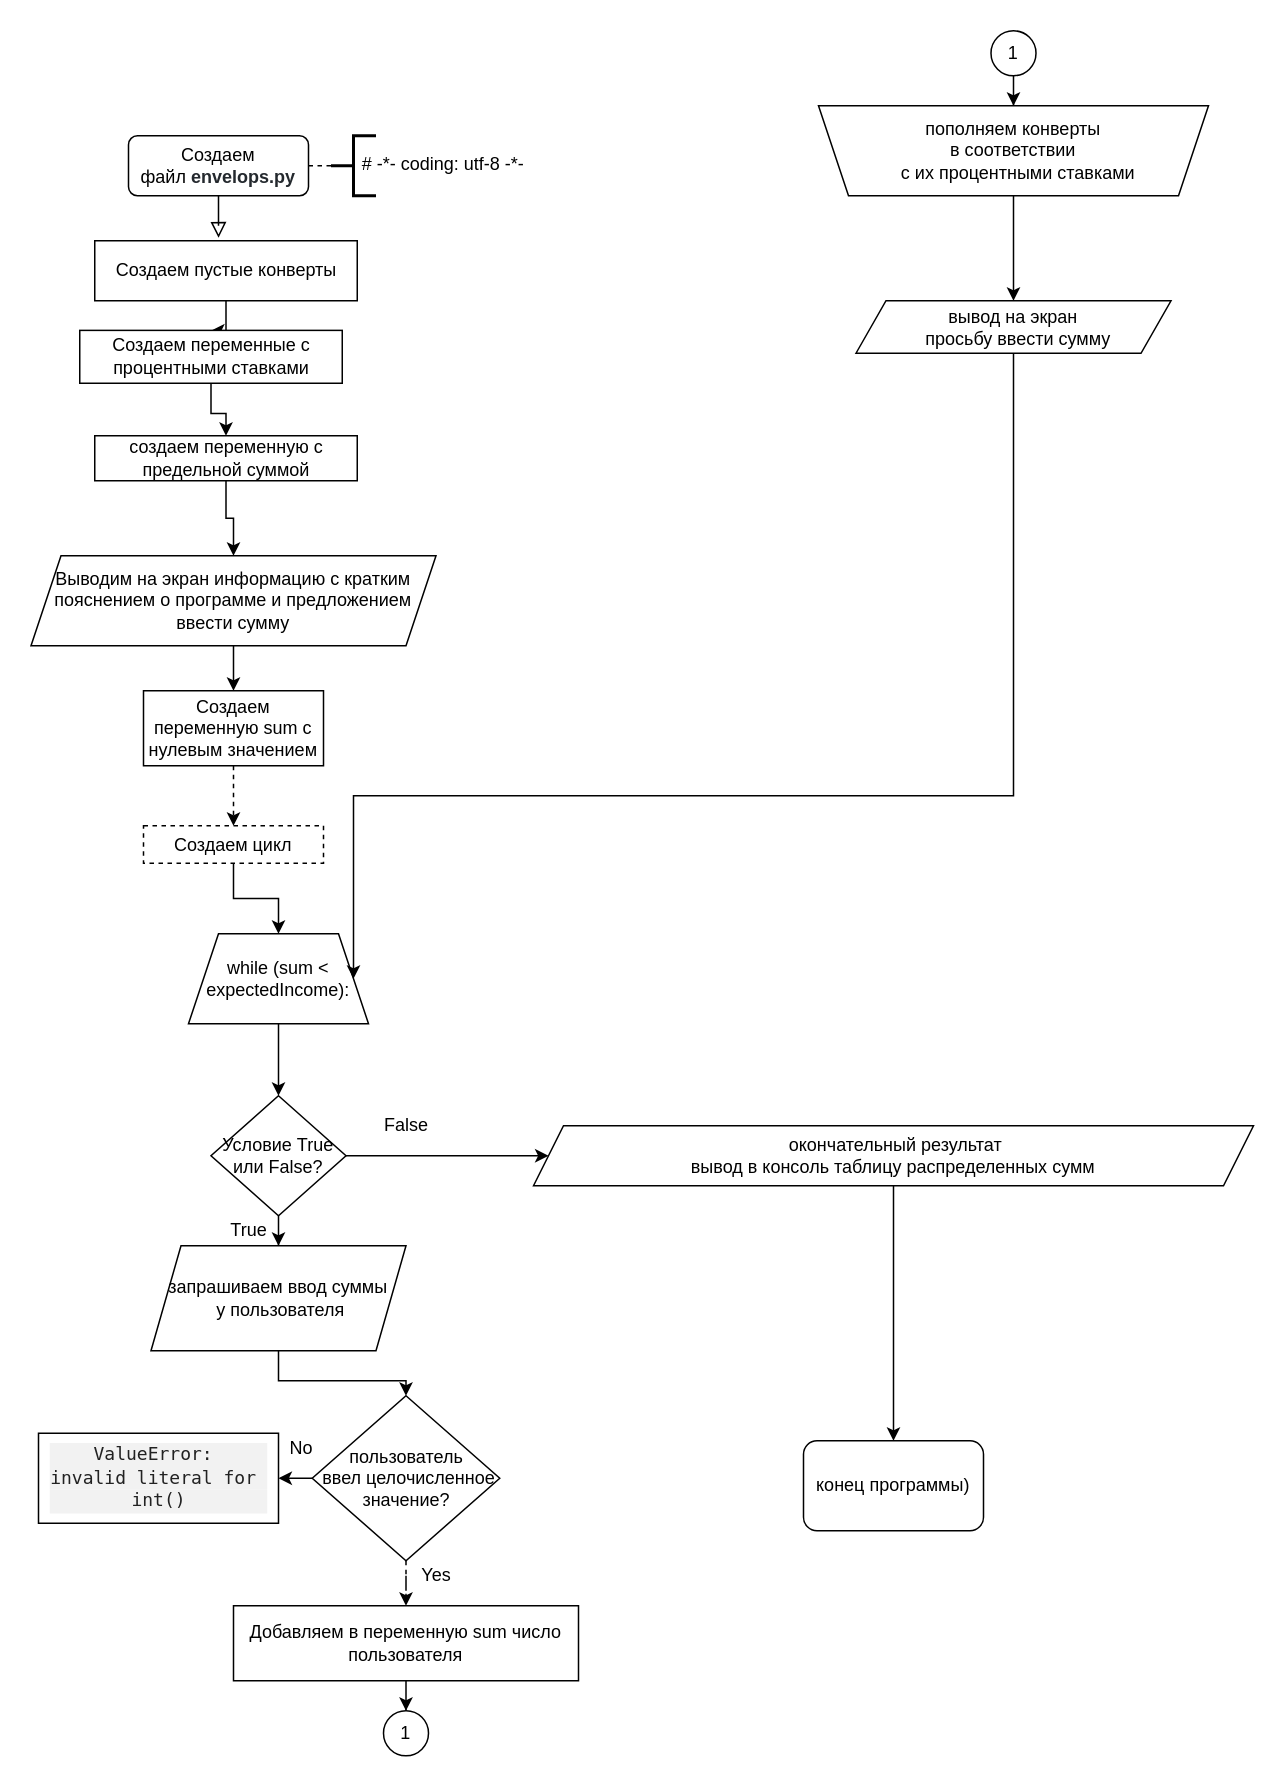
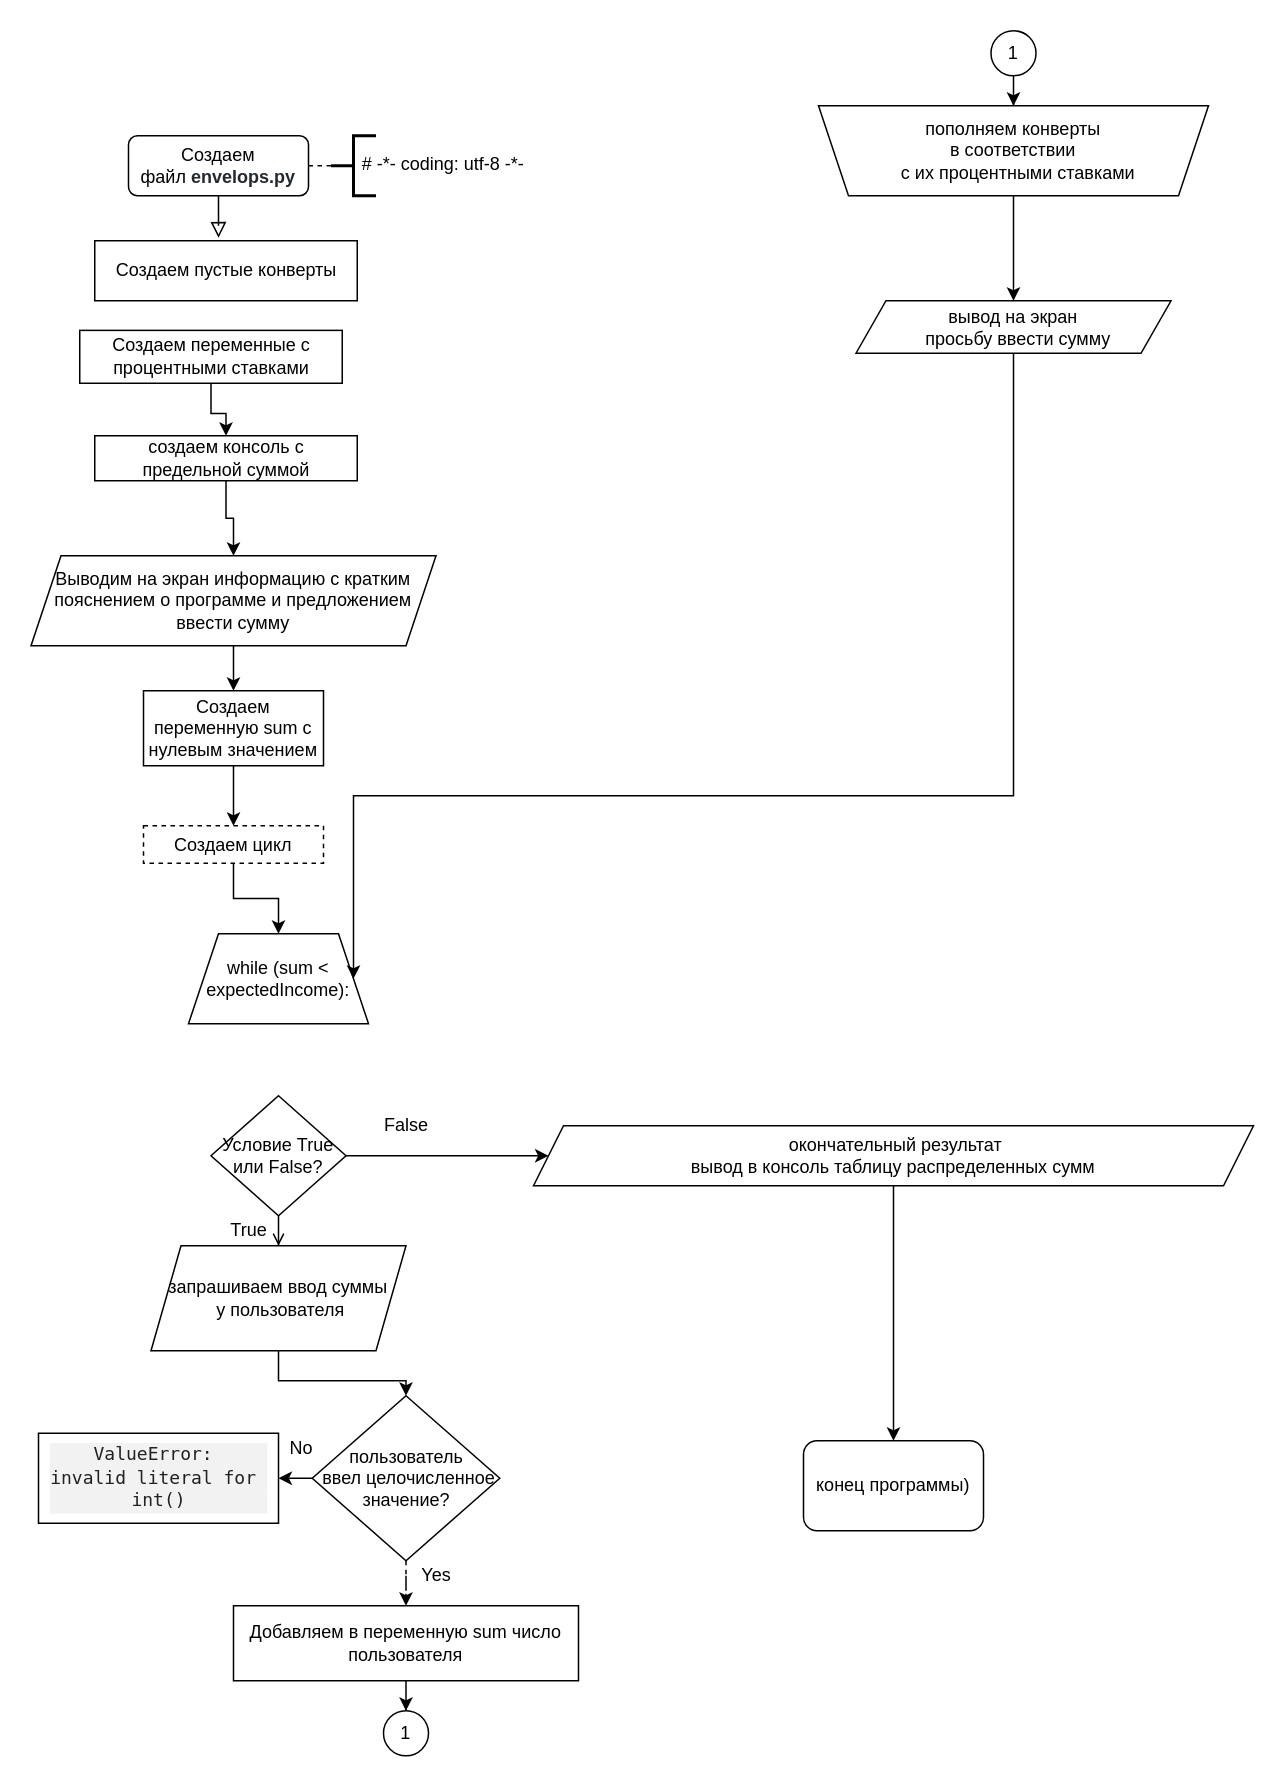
edge "Создаем пустые конверты" -> "Создаем переменные с процентными ставками": removed
node "создаем переменную с предельной суммой": label "создаем переменную с предельной суммой" -> "создаем консоль с предельной суммой"
edge "Создаем переменную sum с нулевым значением" -> "Создаем цикл": style dashed -> solid
edge "while (sum < expectedIncome):" -> "Условие True или False?": removed
edge "Условие True или False?" -> "запрашиваем ввод суммы у пользователя": arrowhead classic -> open
